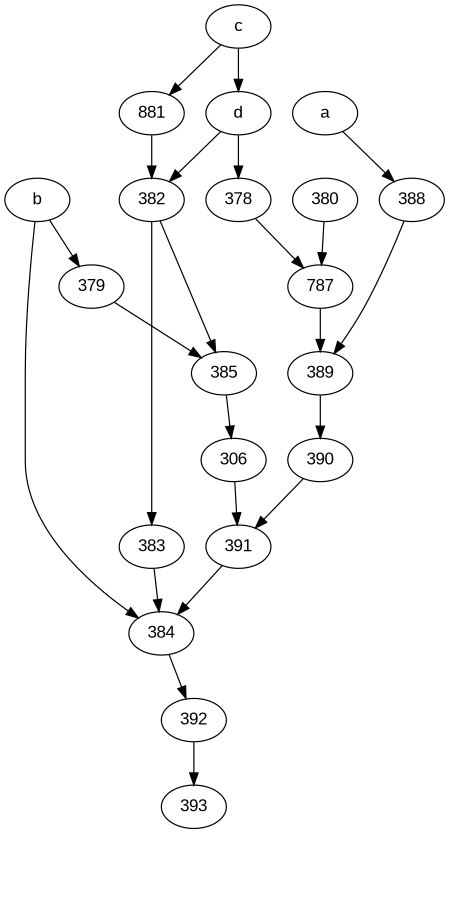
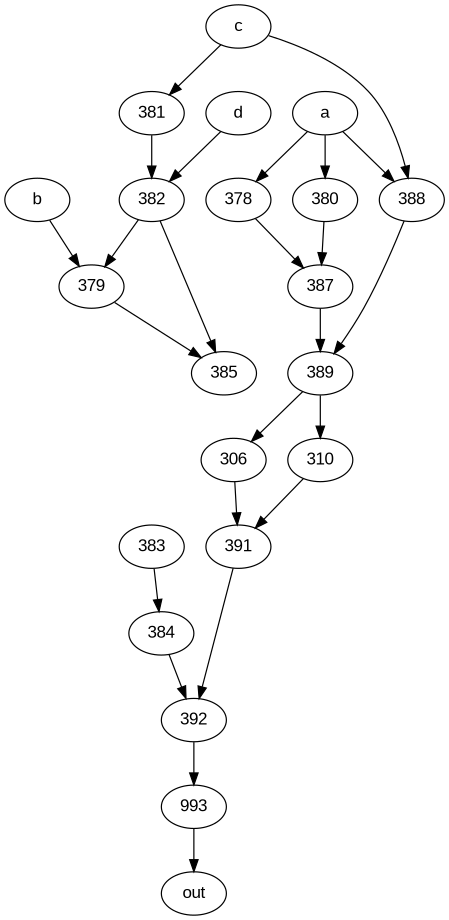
edge "c" -> "d": now "c" -> "388"
node "881": label "881" -> "381"
edge "d" -> "378": now "a" -> "378"
edge "a" -> "380": added
node "787": label "787" -> "387"
edge "382" -> "383": now "382" -> "379"
edge "385" -> "306": now "389" -> "306"
edge "b" -> "384": removed
node "390": label "390" -> "310"
edge "391" -> "384": now "391" -> "392"
node "393": label "393" -> "993"
node "out": added
